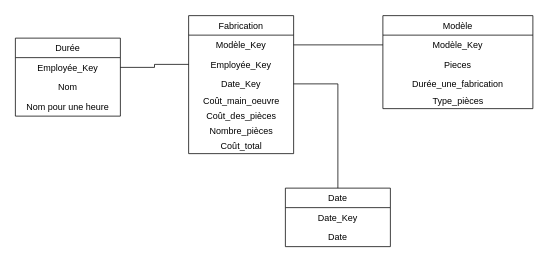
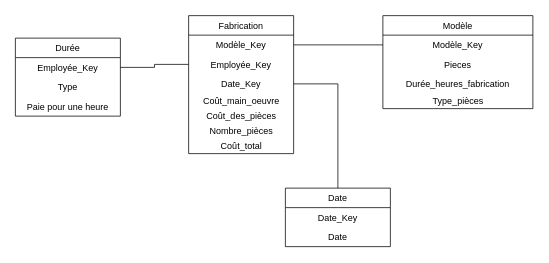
node "Durée_une_fabrication": label "Durée_une_fabrication" -> "Durée_heures_fabrication"
node "Nom": label "Nom" -> "Type"
node "Nom pour une heure": label "Nom pour une heure" -> "Paie pour une heure"
